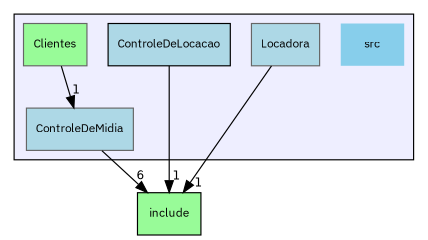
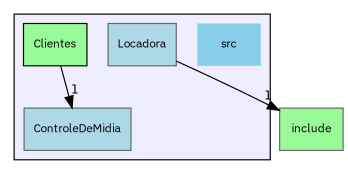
node "Clientes": color gray40 -> black
node "ControleDeLocacao": removed
edge "ControleDeMidia" -> "include": removed
node "include": color black -> gray40
